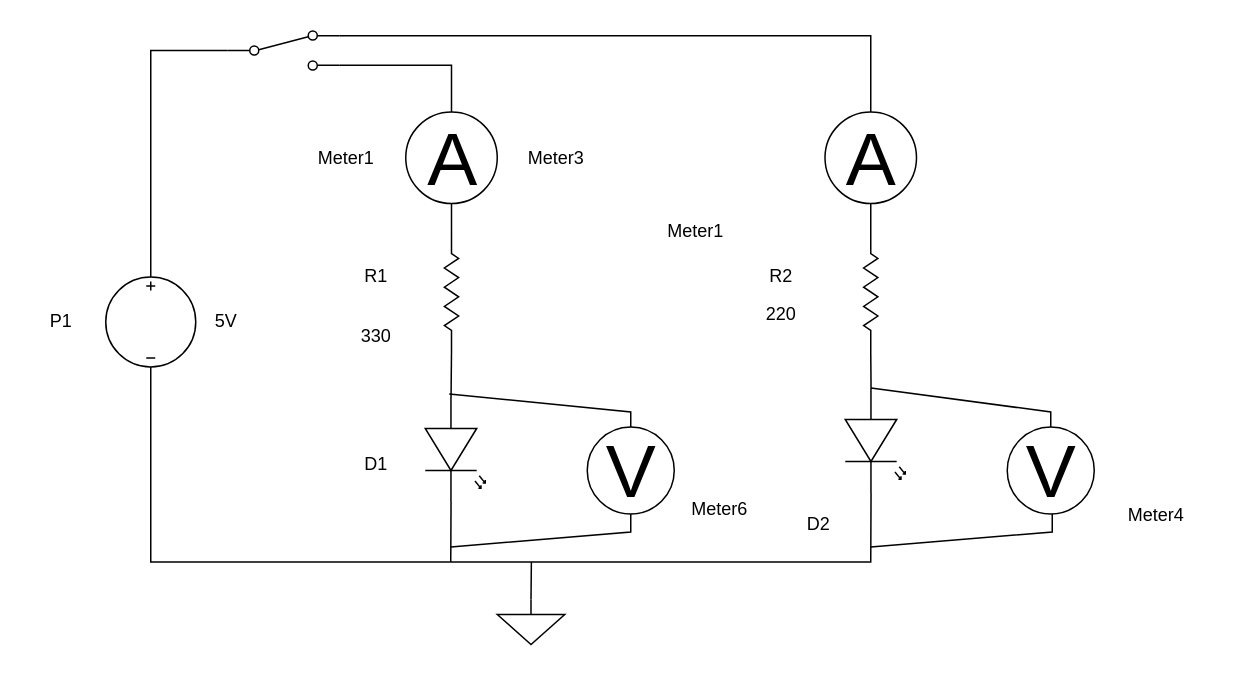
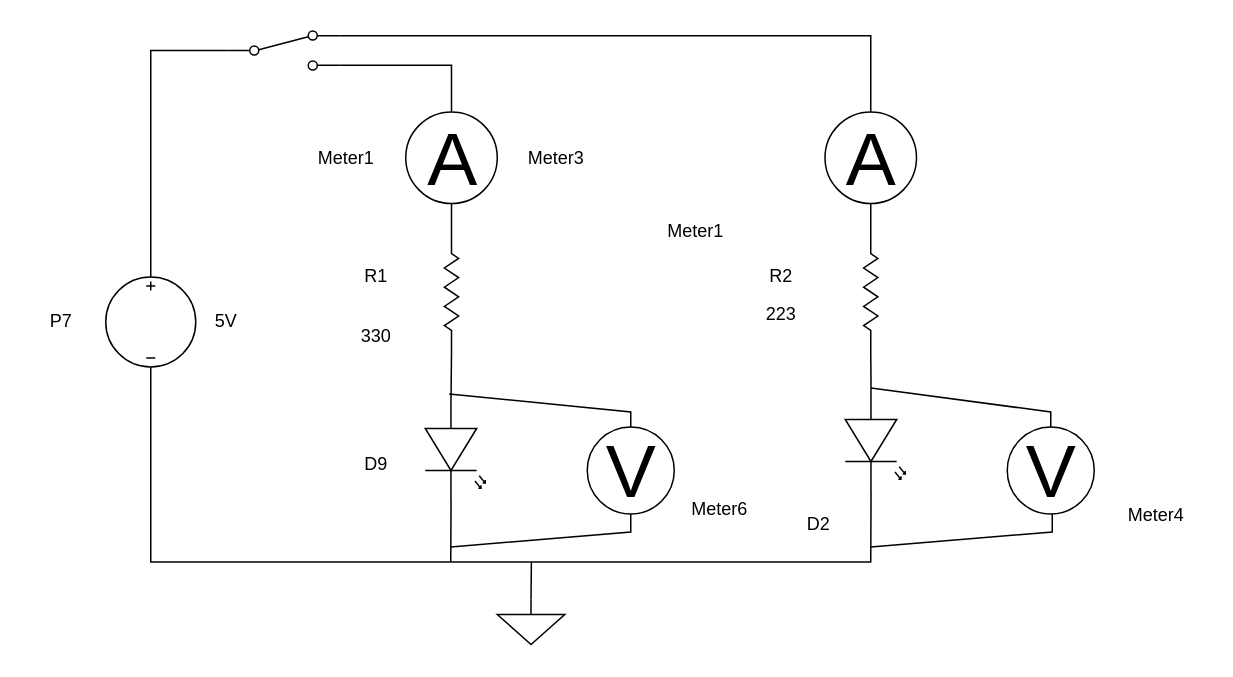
node "220": label "220" -> "223"
node "P1": label "P1" -> "P7"
node "D1": label "D1" -> "D9"
